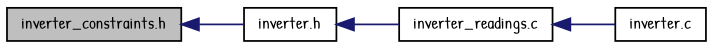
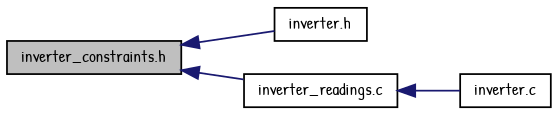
edge "inverter_readings.c" -> "inverter.h": now "inverter_readings.c" -> "inverter_constraints.h"
